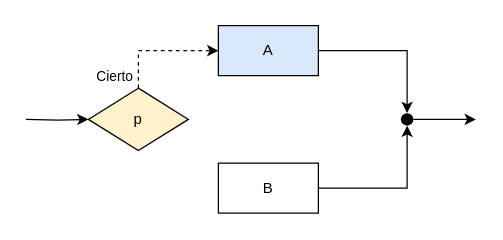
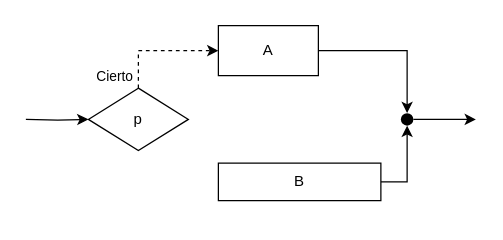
node "A": fillcolor #dae8fc -> #ffffff
node "p": fillcolor #fff2cc -> #ffffff
node "B": size 100x50 -> 163x38
